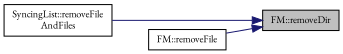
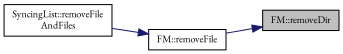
edge "SyncingList::removeFile AndFiles" -> "FM::removeDir": now "SyncingList::removeFile AndFiles" -> "FM::removeFile"
